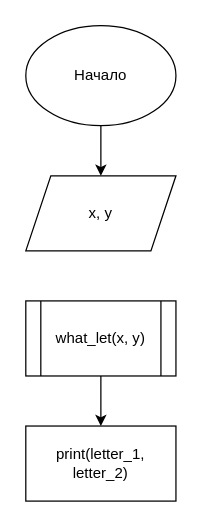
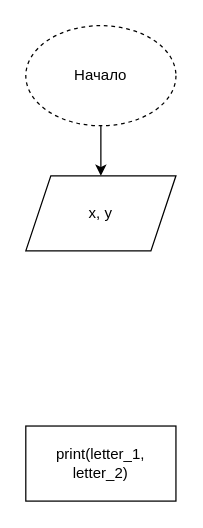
node "Начало": style solid -> dashed
node "what_let(x, y)": removed
edge "what_let(x, y)" -> "print(letter_1, letter_2)": removed
